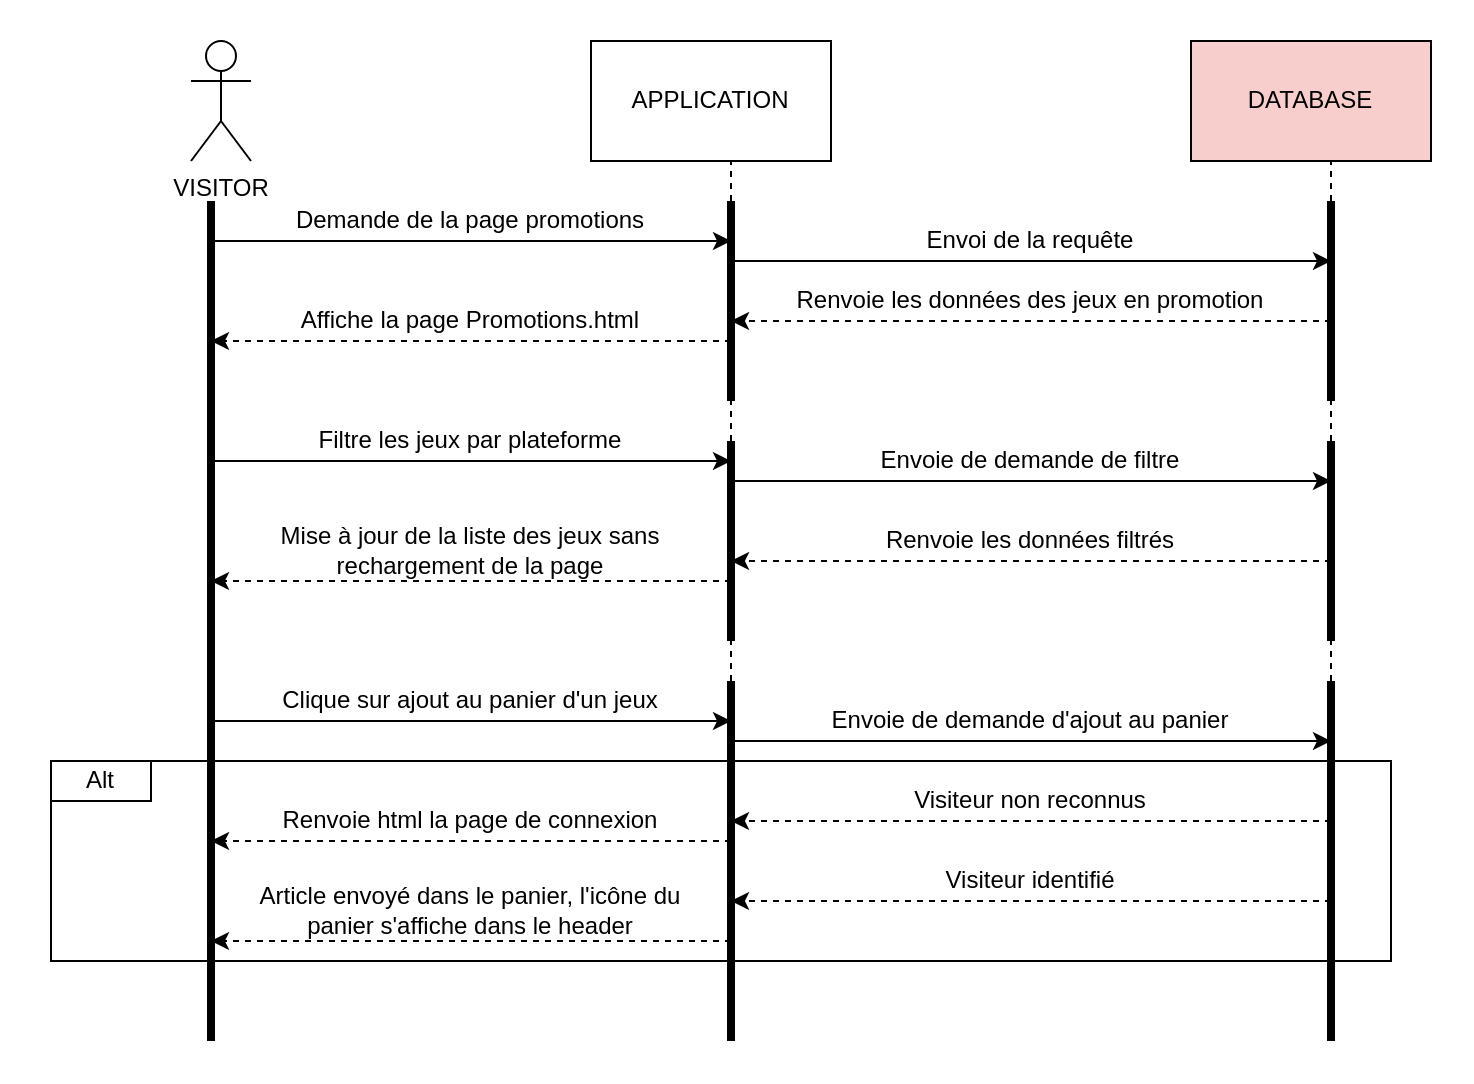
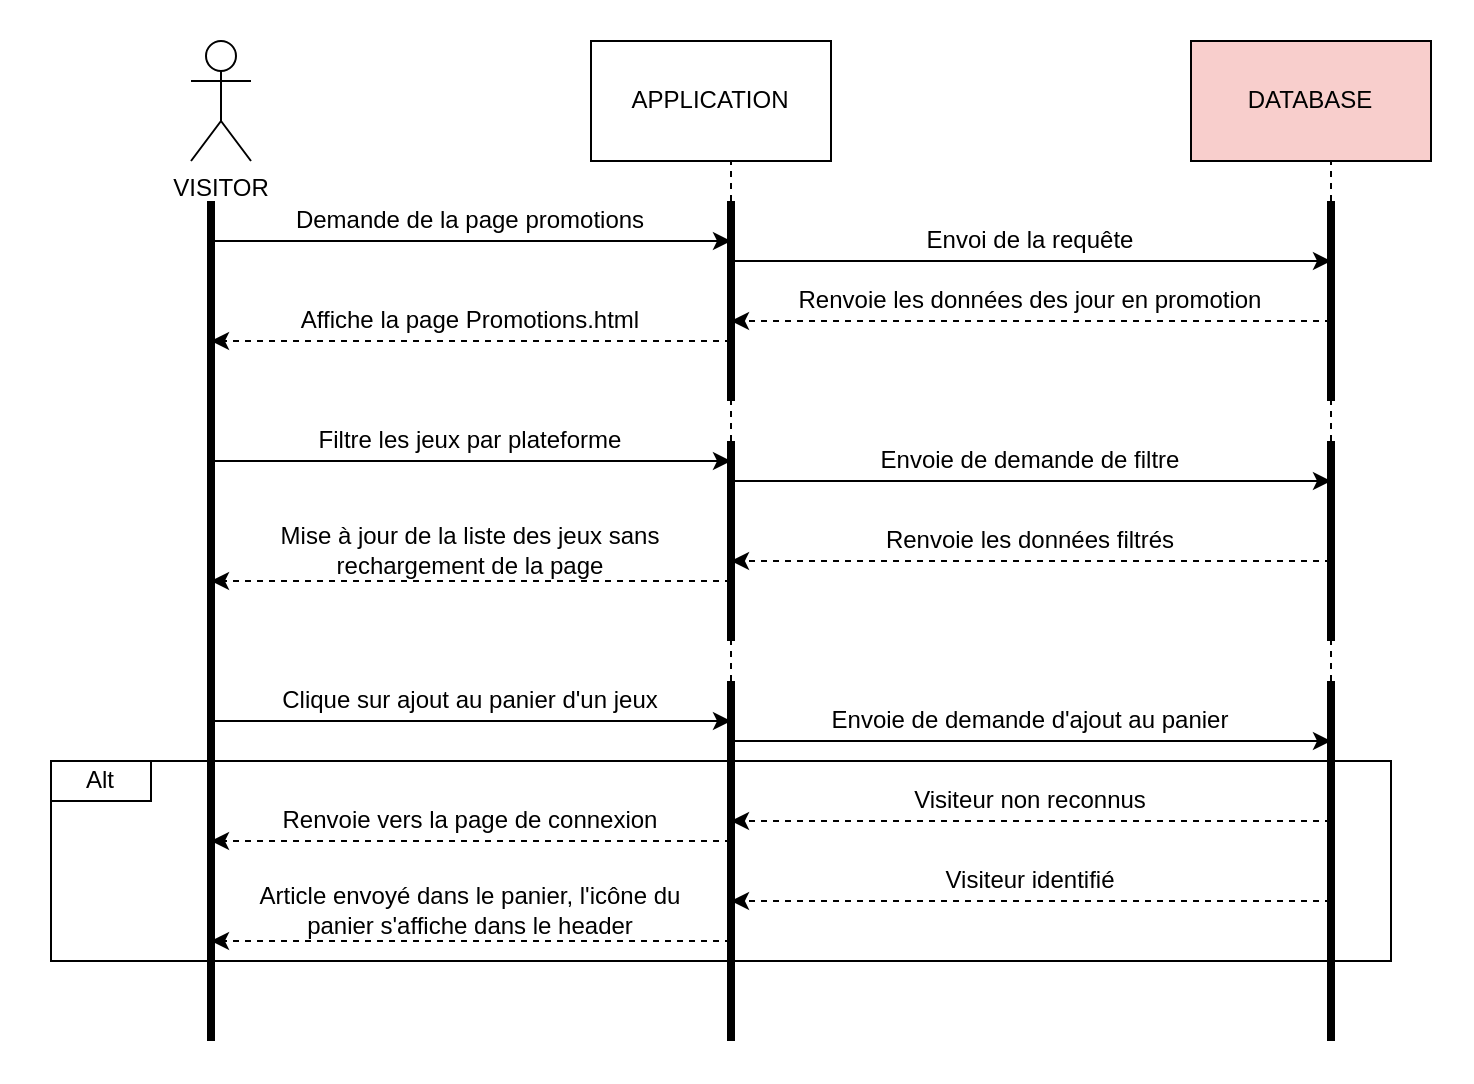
node "Renvoie les données des jeux en promotion": label "Renvoie les données des jeux en promotion" -> "Renvoie les données des jour en promotion"
node "Renvoie html la page de connexion": label "Renvoie html la page de connexion" -> "Renvoie vers la page de connexion"
